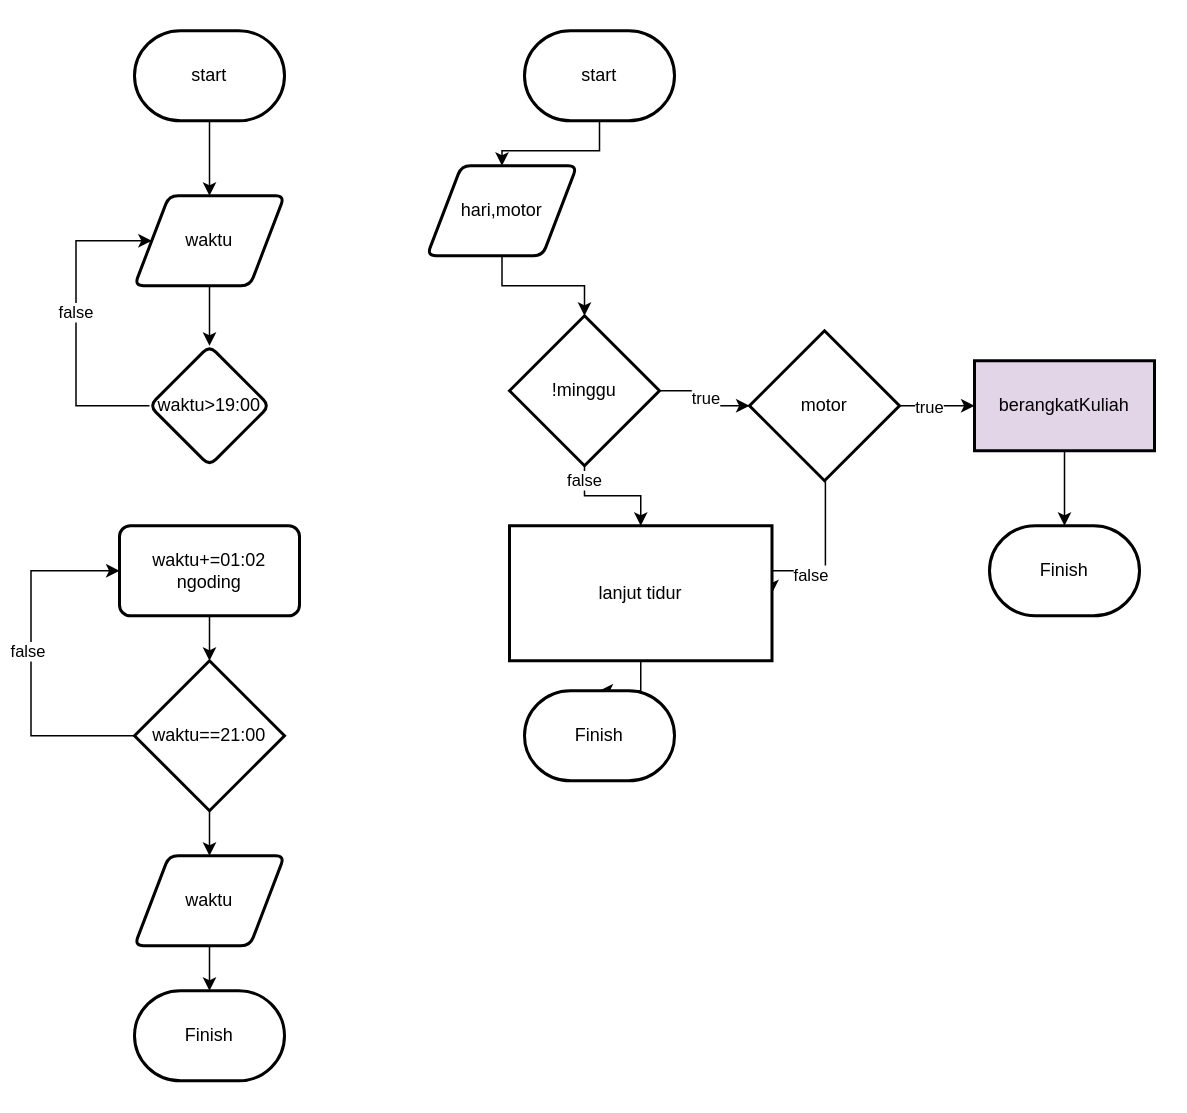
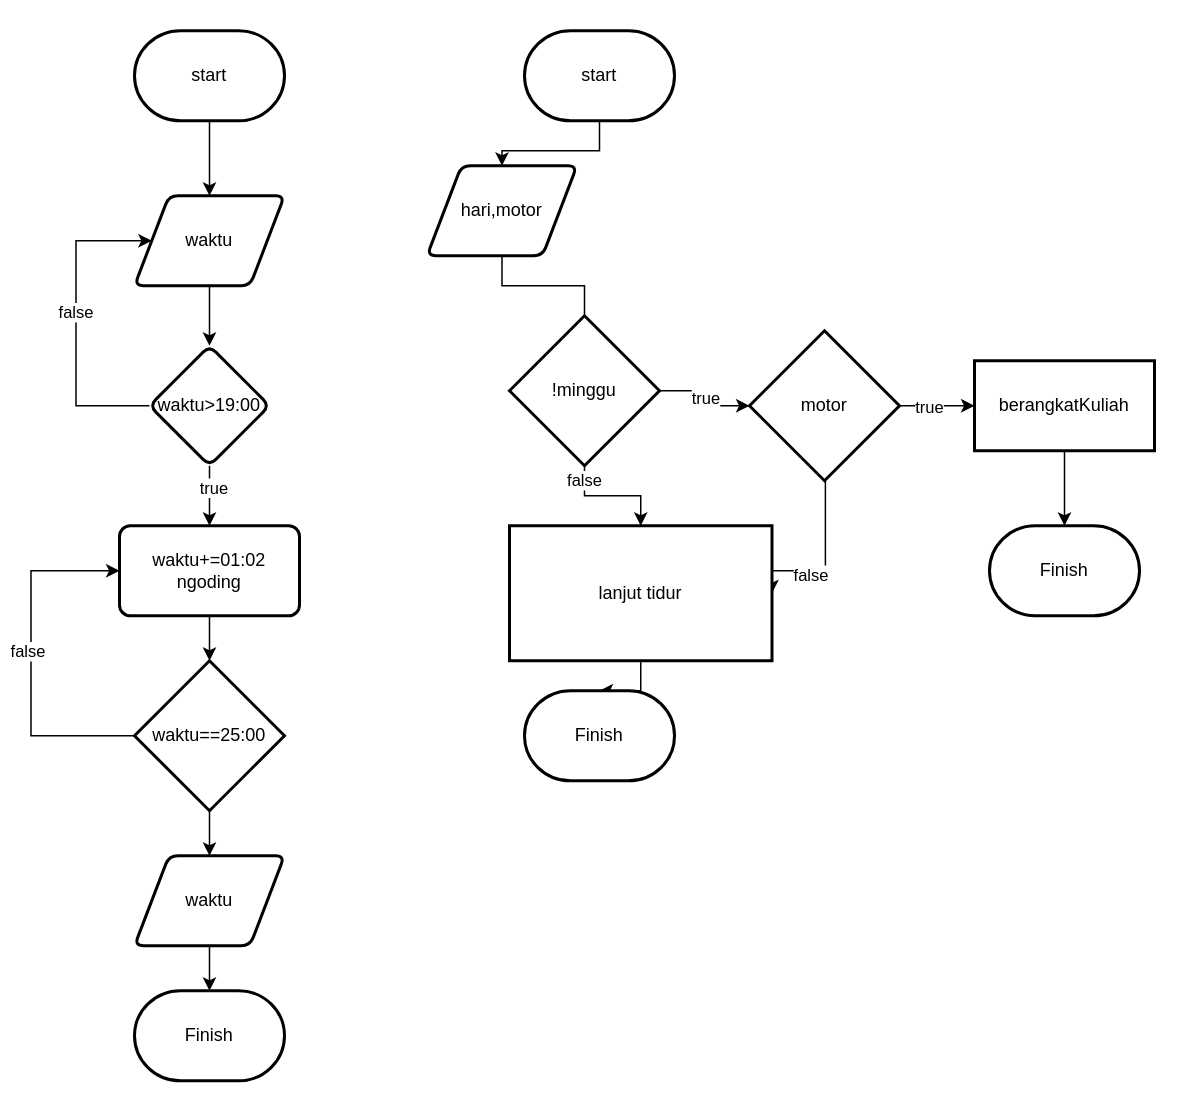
edge "hari,motor" -> "!minggu": arrowhead classic -> none
node "berangkatKuliah": fillcolor #e1d5e7 -> #ffffff
edge "waktu>19:00" -> "waktu+=01:02 ngoding": added, label "true"
node "waktu==21:00": label "waktu==21:00" -> "waktu==25:00"
